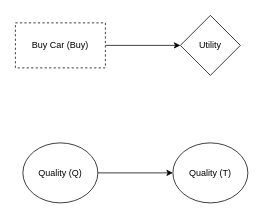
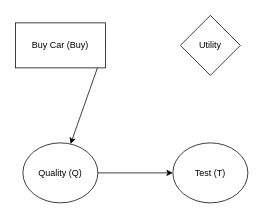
node "Buy Car (Buy)": style dashed -> solid
edge "Buy Car (Buy)" -> "Utility": now "Buy Car (Buy)" -> "Quality (Q)"
node "Quality (T)": label "Quality (T)" -> "Test (T)"
